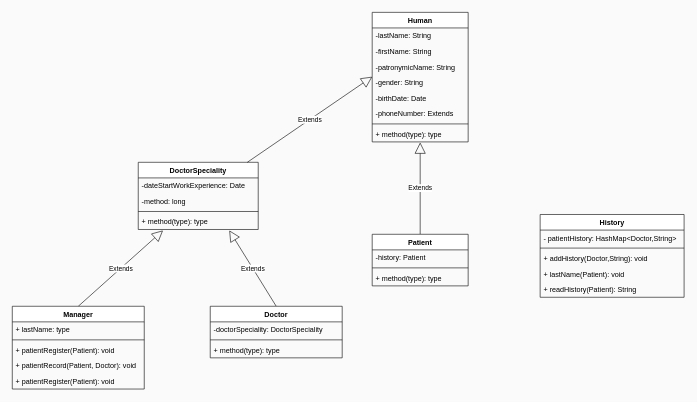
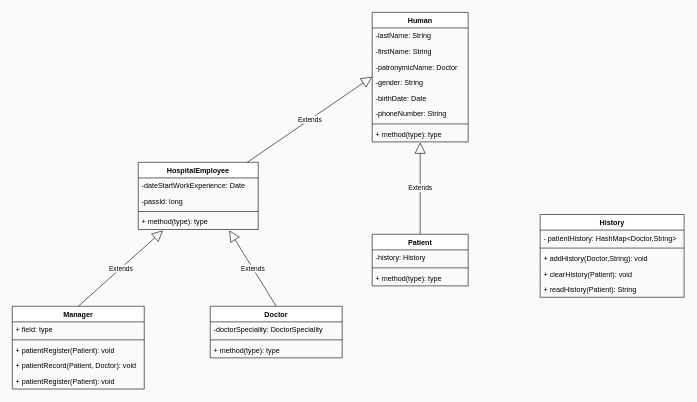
node "-patronymicName: String": label "-patronymicName: String" -> "-patronymicName: Doctor"
node "-phoneNumber: Extends": label "-phoneNumber: Extends" -> "-phoneNumber: String"
node "DoctorSpeciality": label "DoctorSpeciality" -> "HospitalEmployee"
node "-method: long": label "-method: long" -> "-passId: long"
node "-history: Patient": label "-history: Patient" -> "-history: History"
node "+ lastName(Patient): void": label "+ lastName(Patient): void" -> "+ clearHistory(Patient): void"
node "+ lastName: type": label "+ lastName: type" -> "+ field: type"
